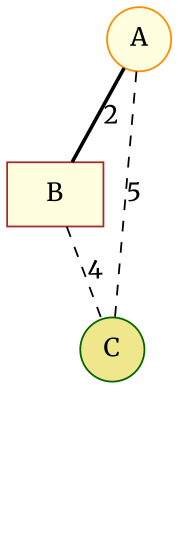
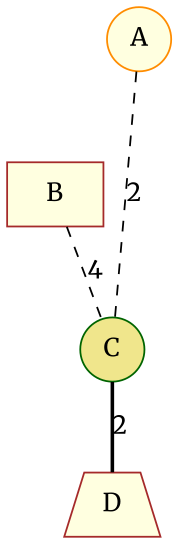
edge "A" -- "B": removed, label "2"
edge "A" -- "C": label "5" -> "2"
node "D": added
